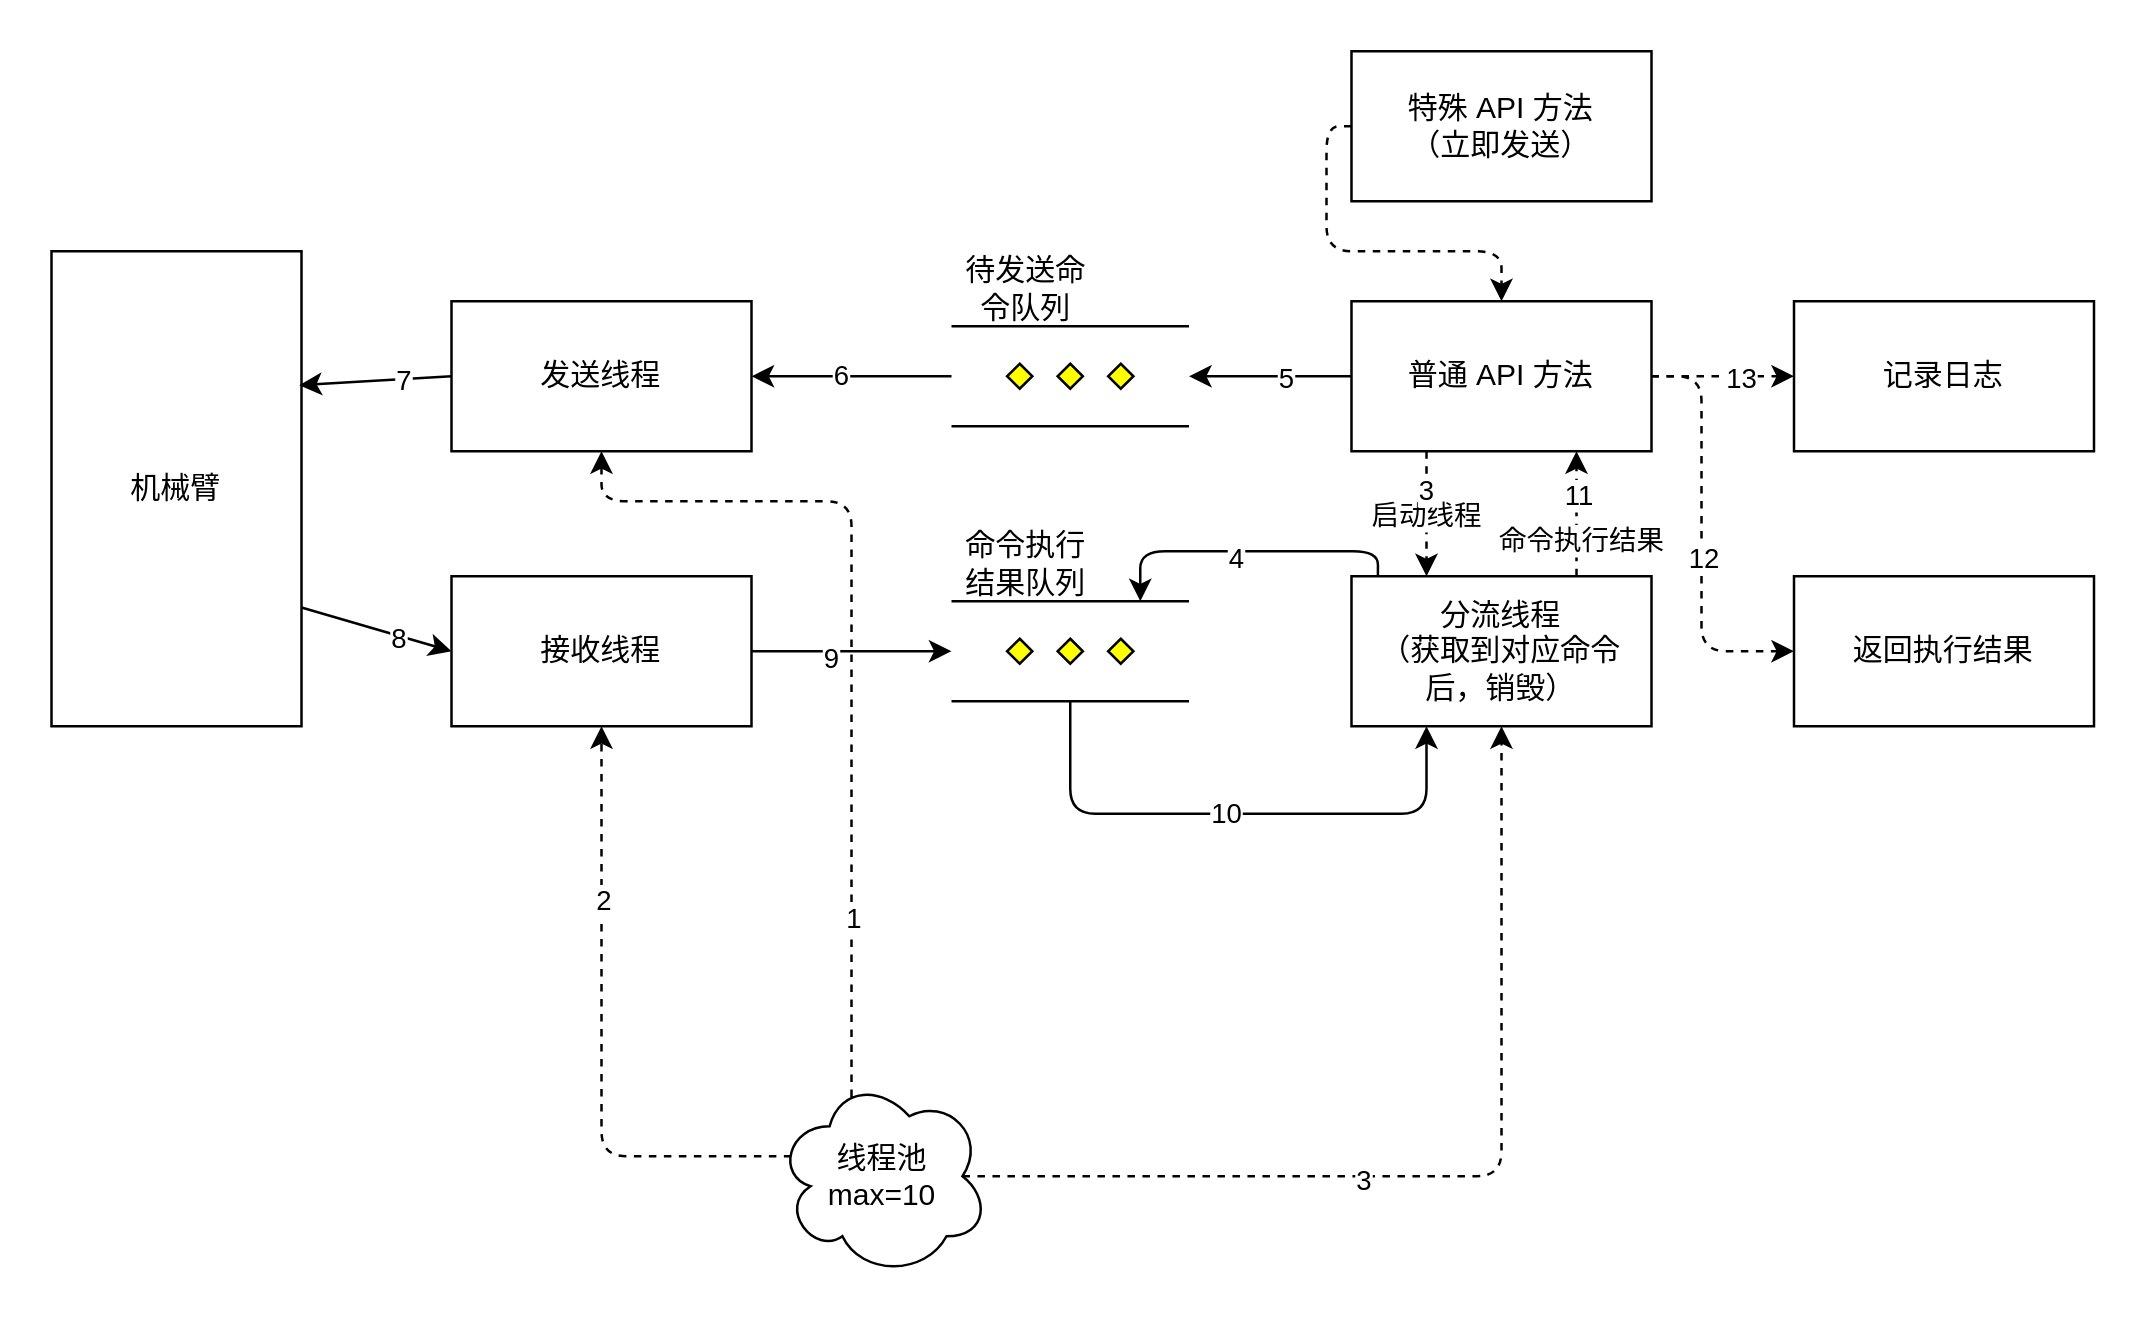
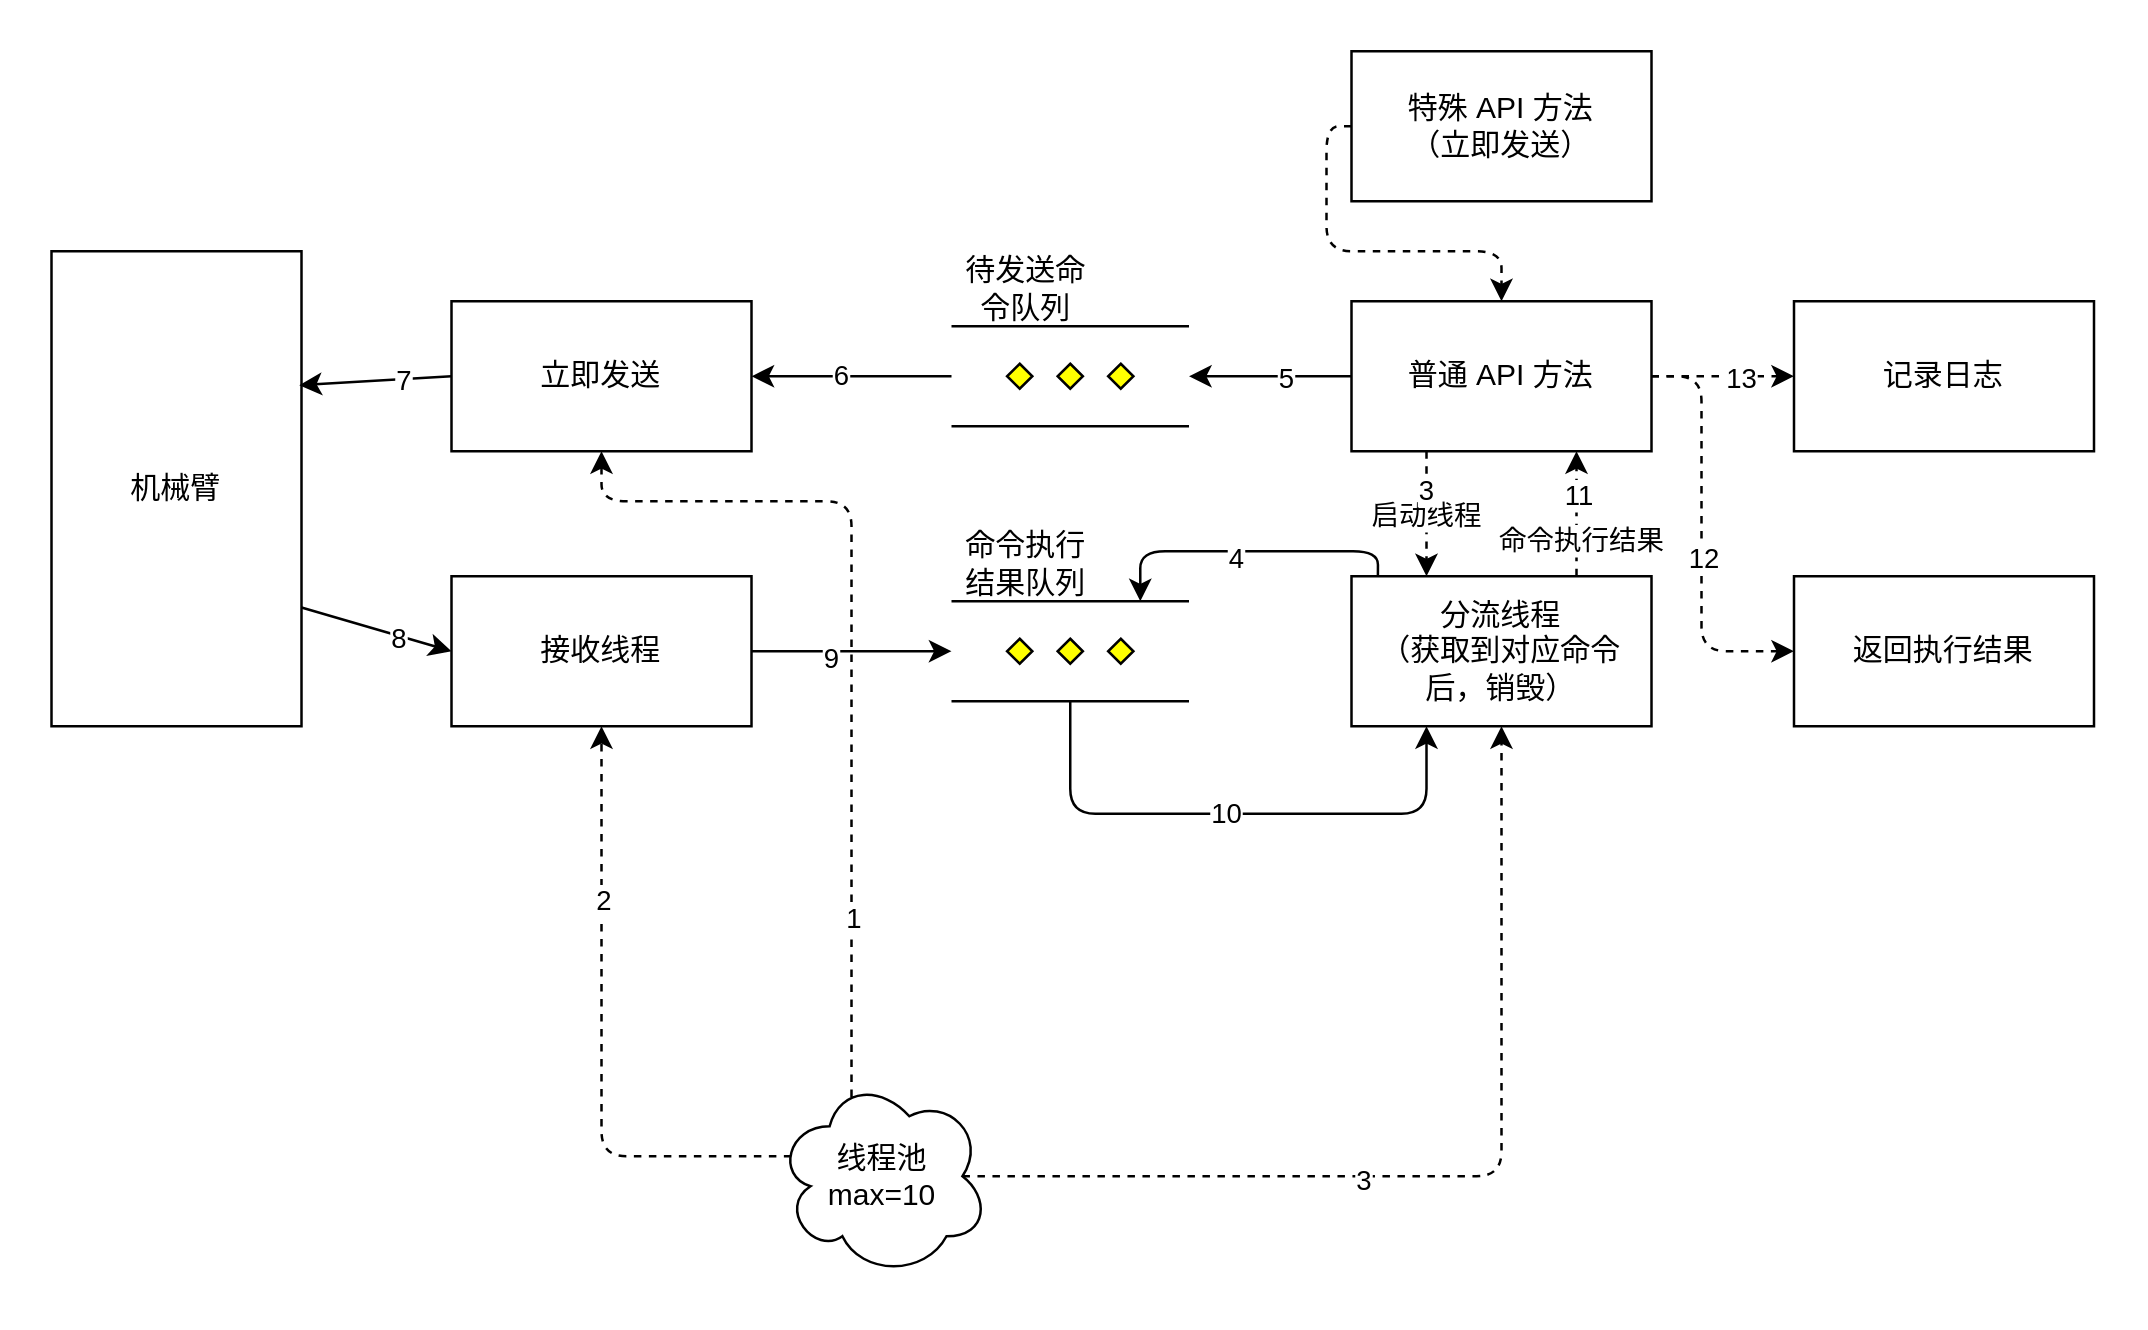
node "发送线程": label "发送线程" -> "立即发送"
